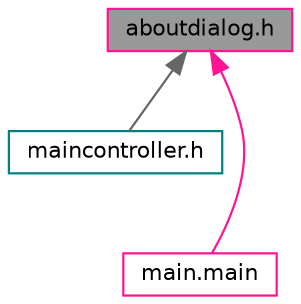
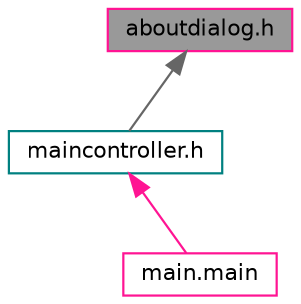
edge "main.main" -> "aboutdialog.h": now "main.main" -> "maincontroller.h"
